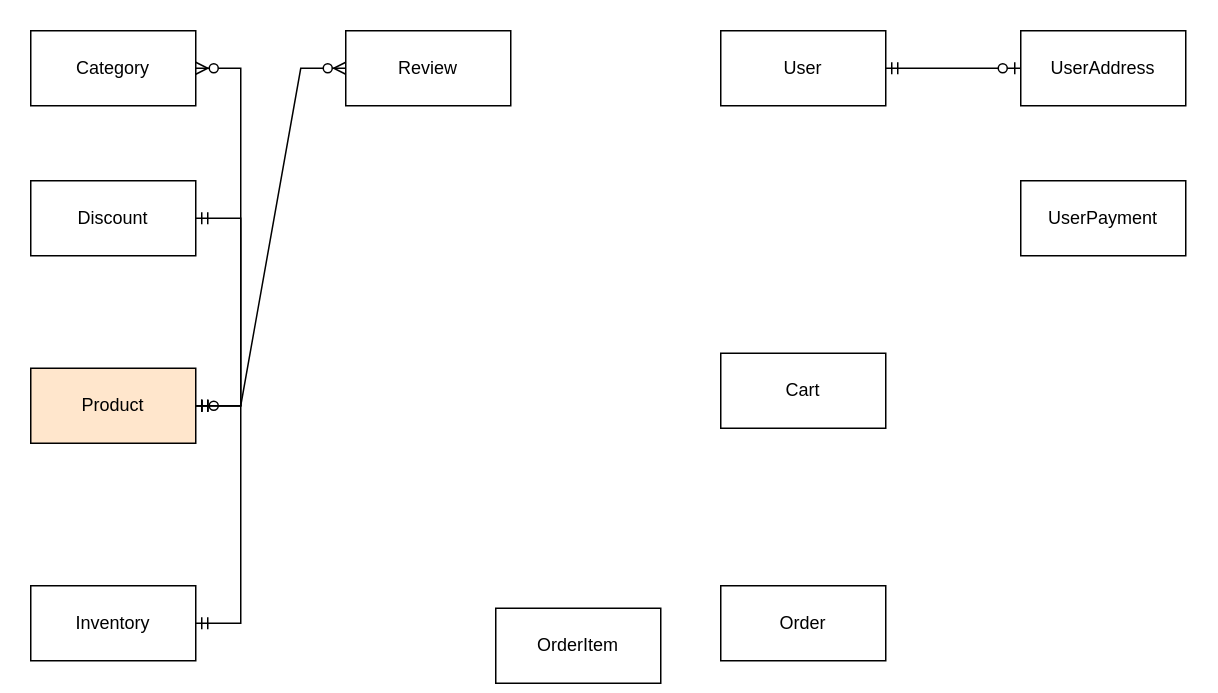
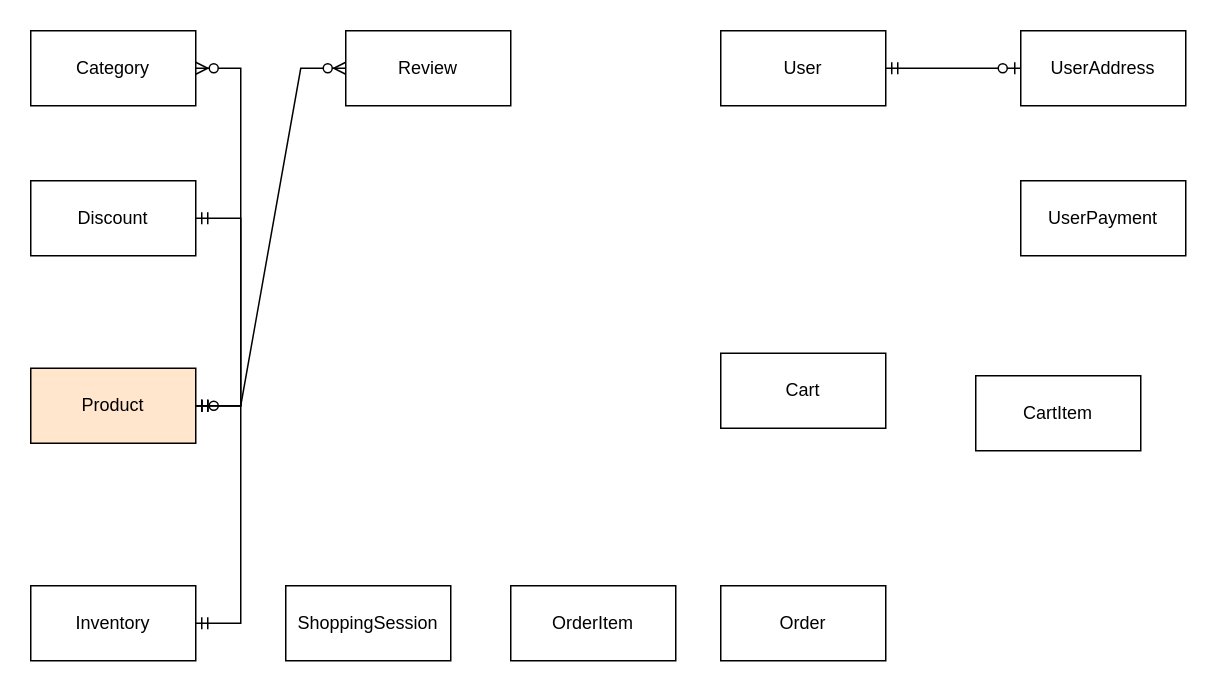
node "CartItem": added
node "ShoppingSession": added
node "OrderItem": moved (578, 646) -> (593, 623)
